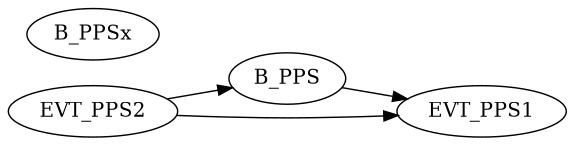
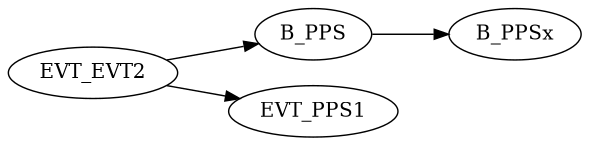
edge "B_PPS" -> "EVT_PPS1": now "B_PPS" -> "B_PPSx"
node "EVT_PPS2": label "EVT_PPS2" -> "EVT_EVT2"
